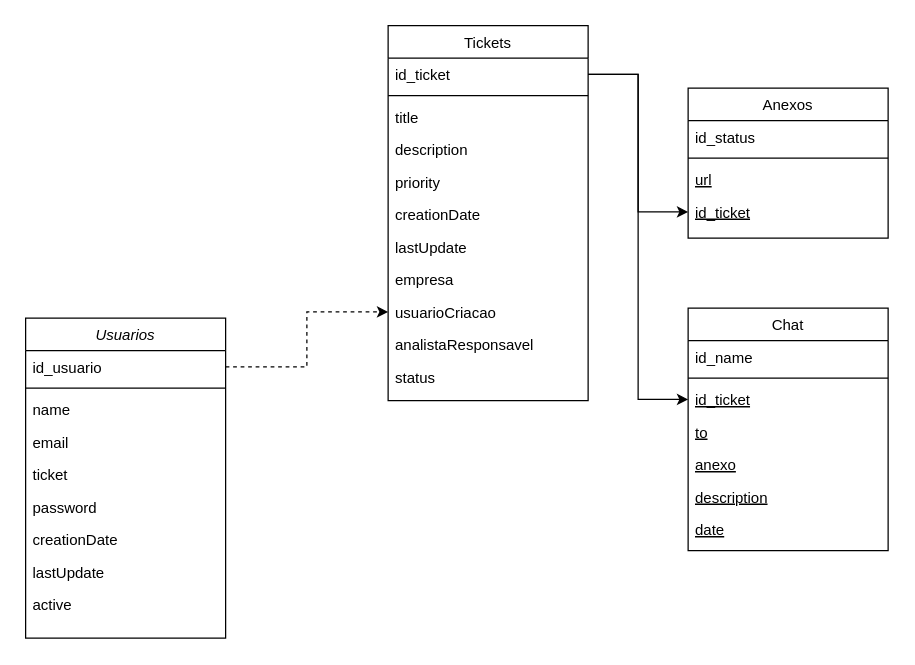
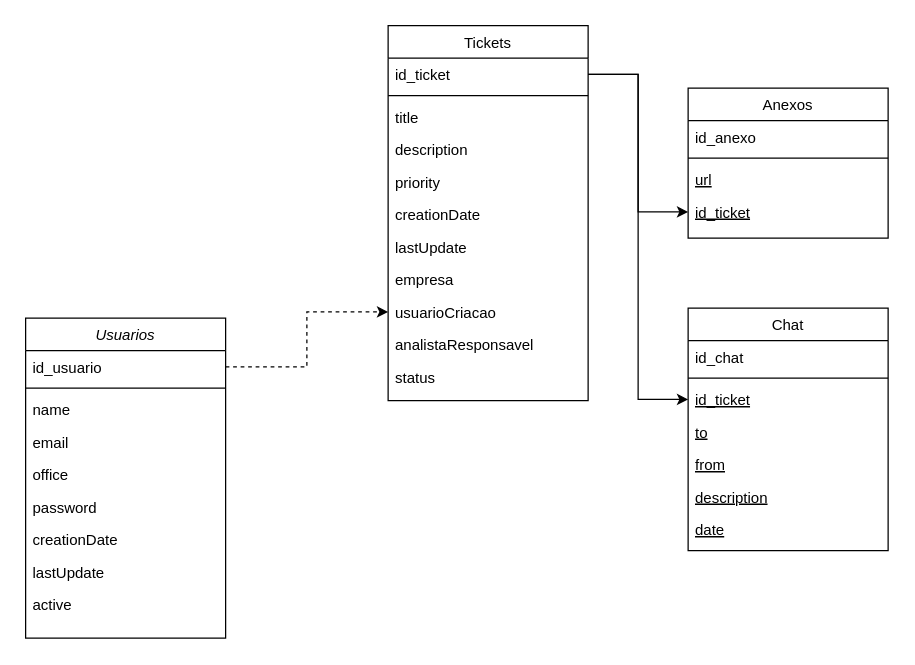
node "id_status": label "id_status" -> "id_anexo"
node "id_name": label "id_name" -> "id_chat"
node "anexo": label "anexo" -> "from"
node "ticket": label "ticket" -> "office"
